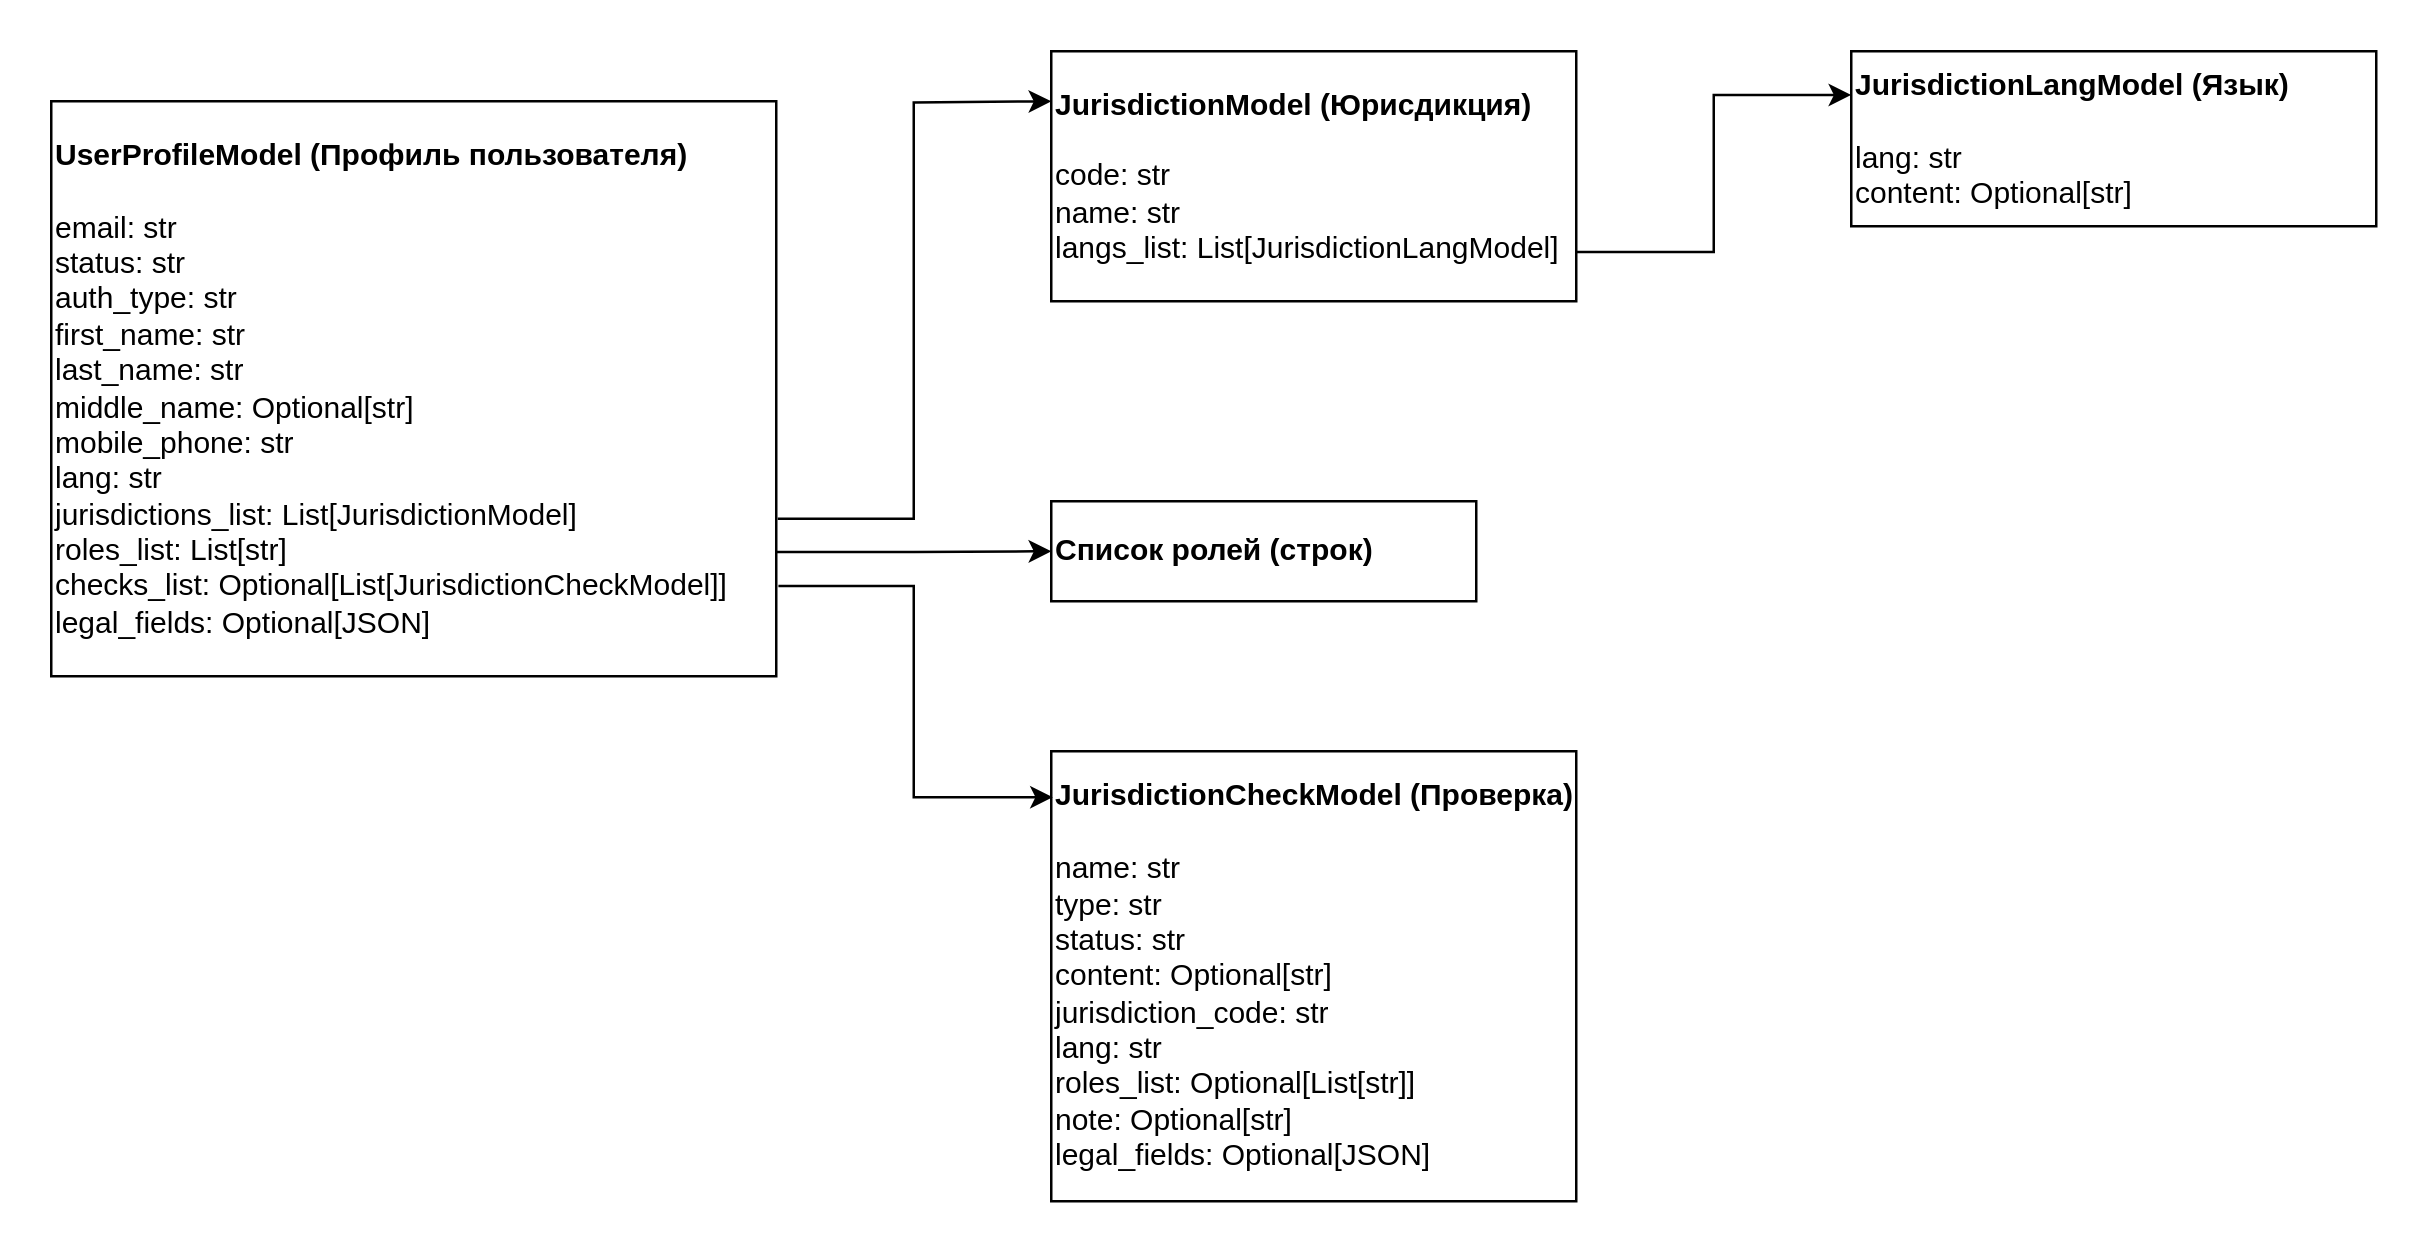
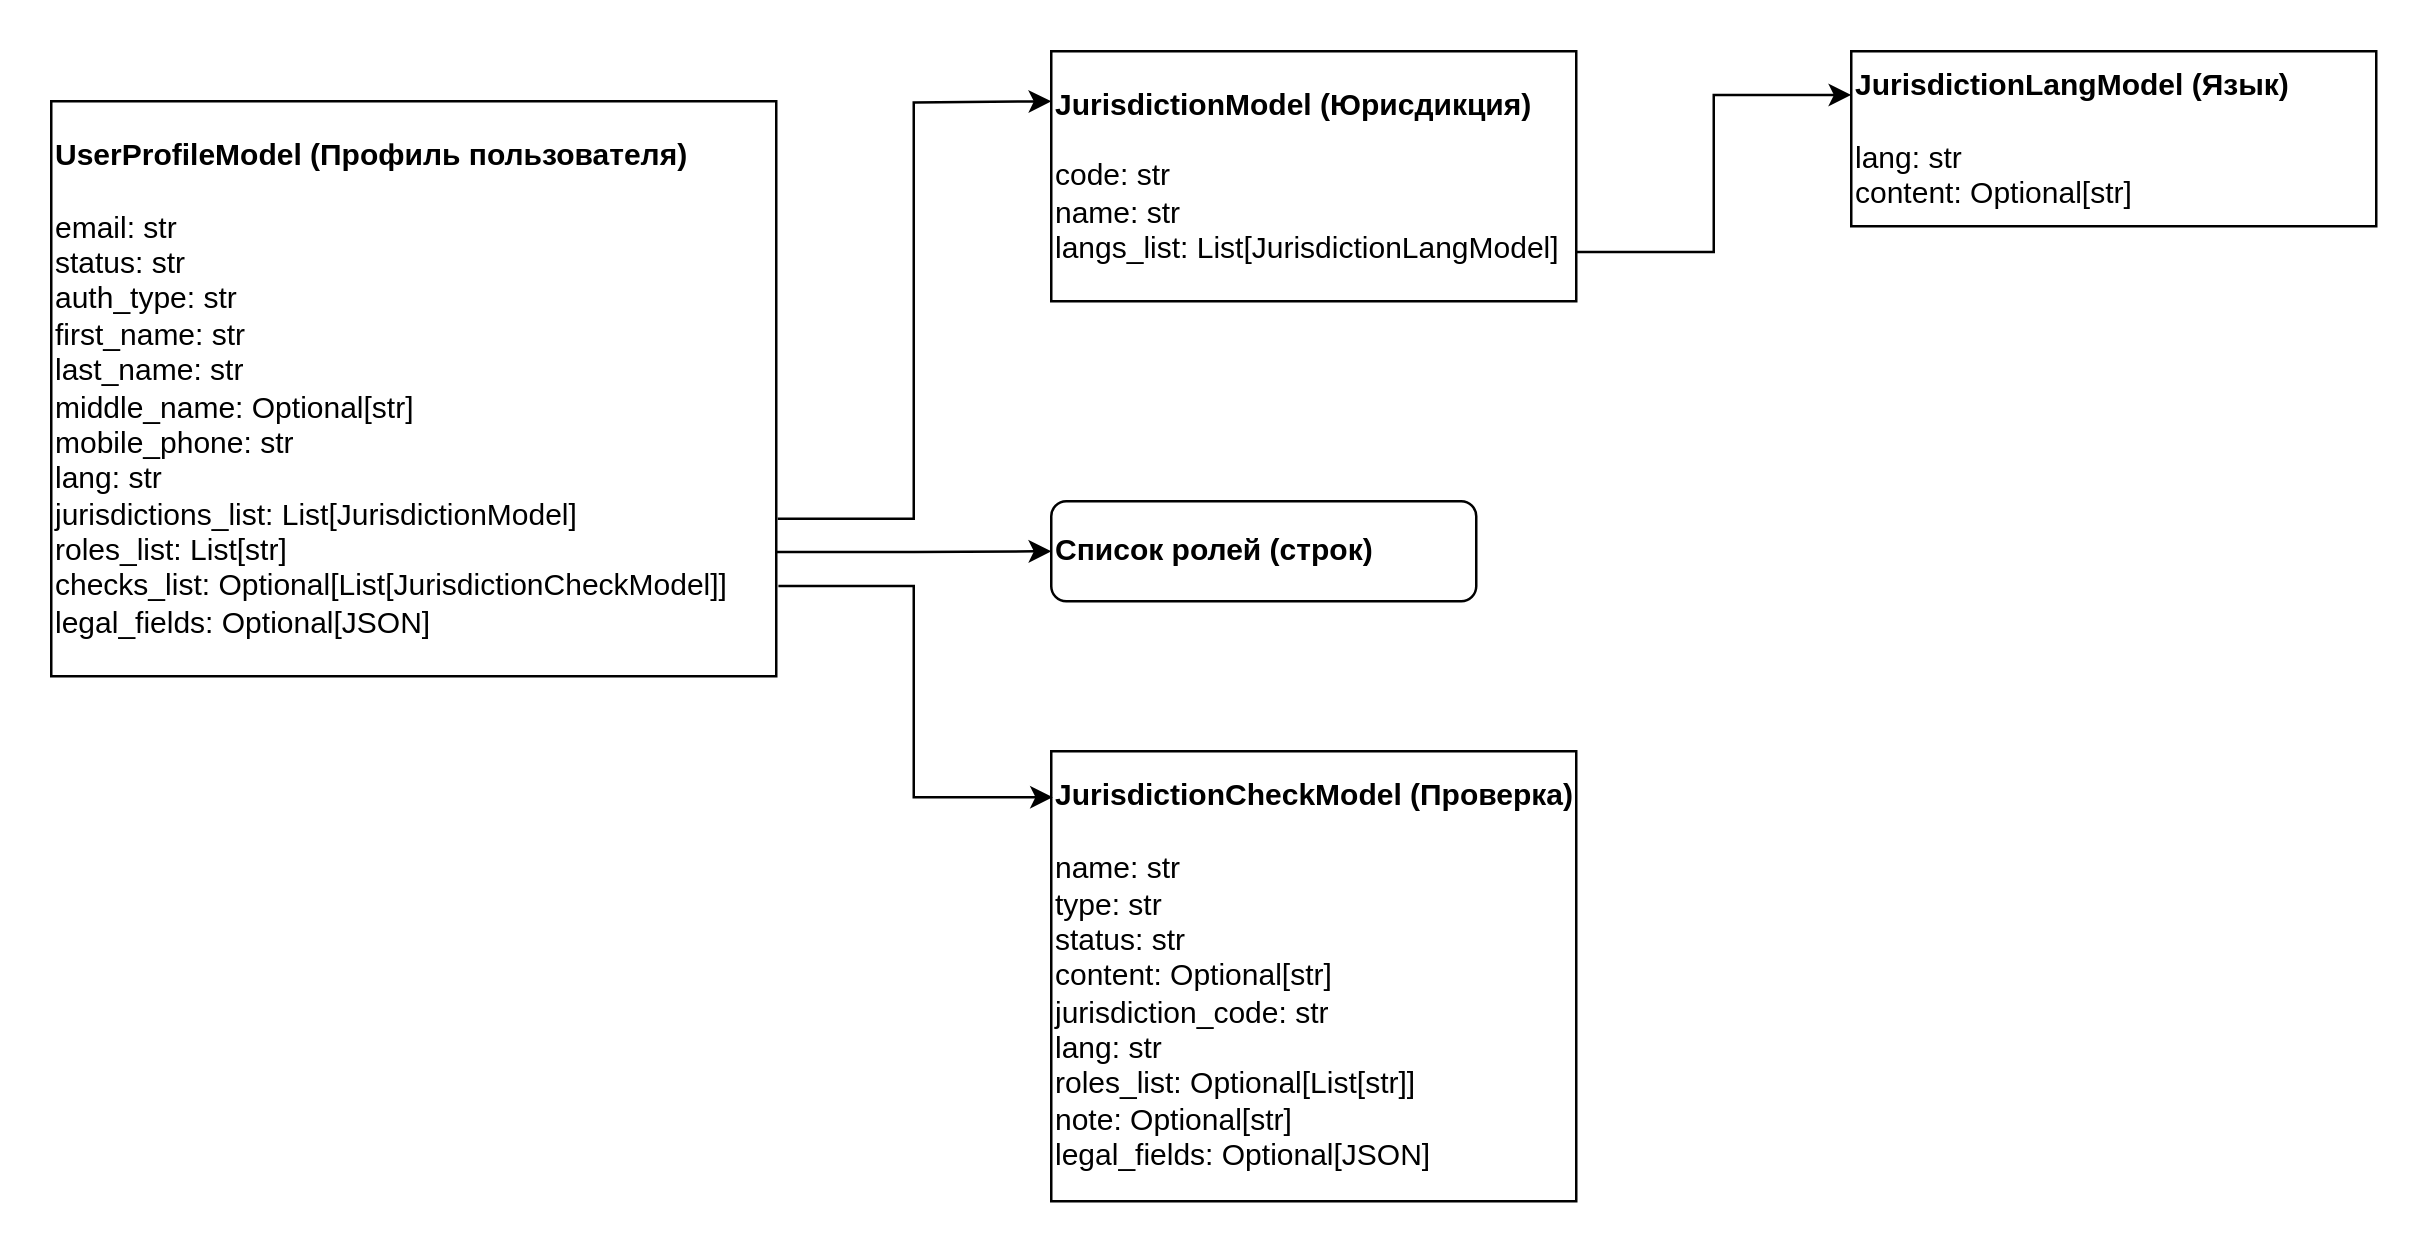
node "Список ролей (строк)": shape rectangle -> rounded rectangle
